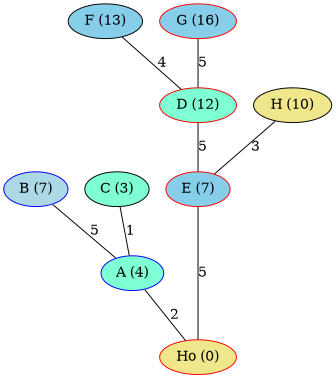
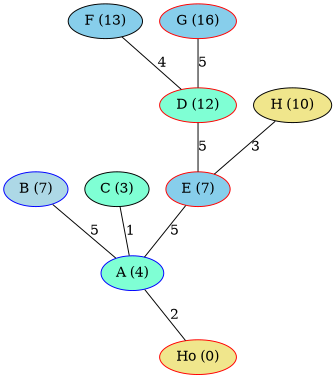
edge "E (7)" -- "Ho (0)": now "E (7)" -- "A (4)"
